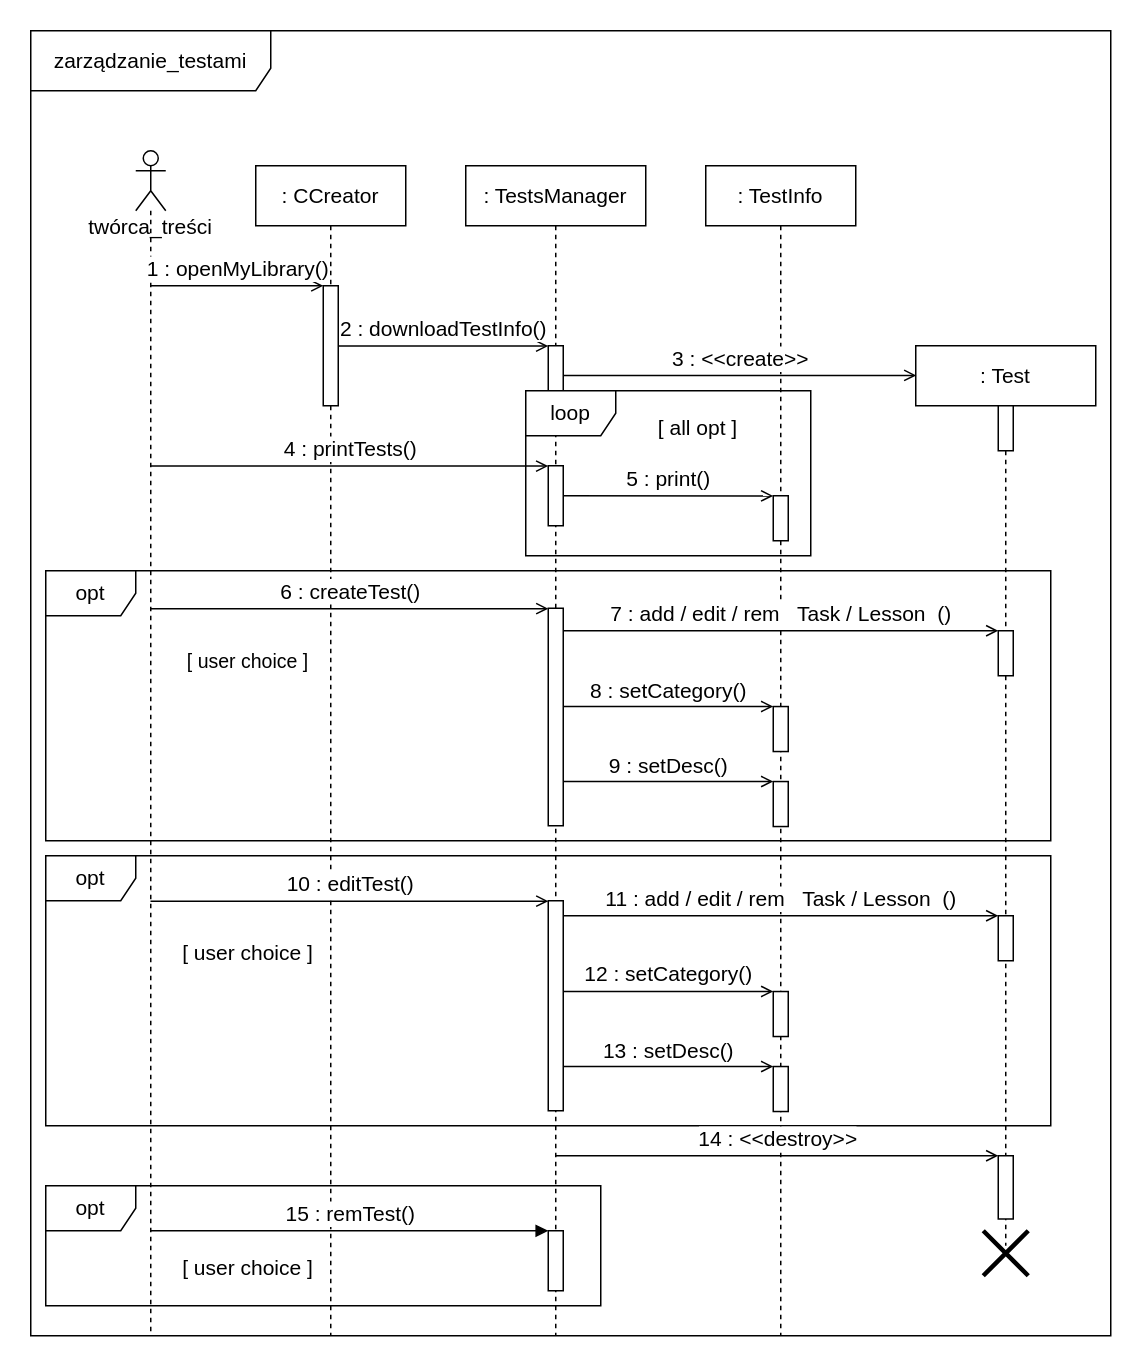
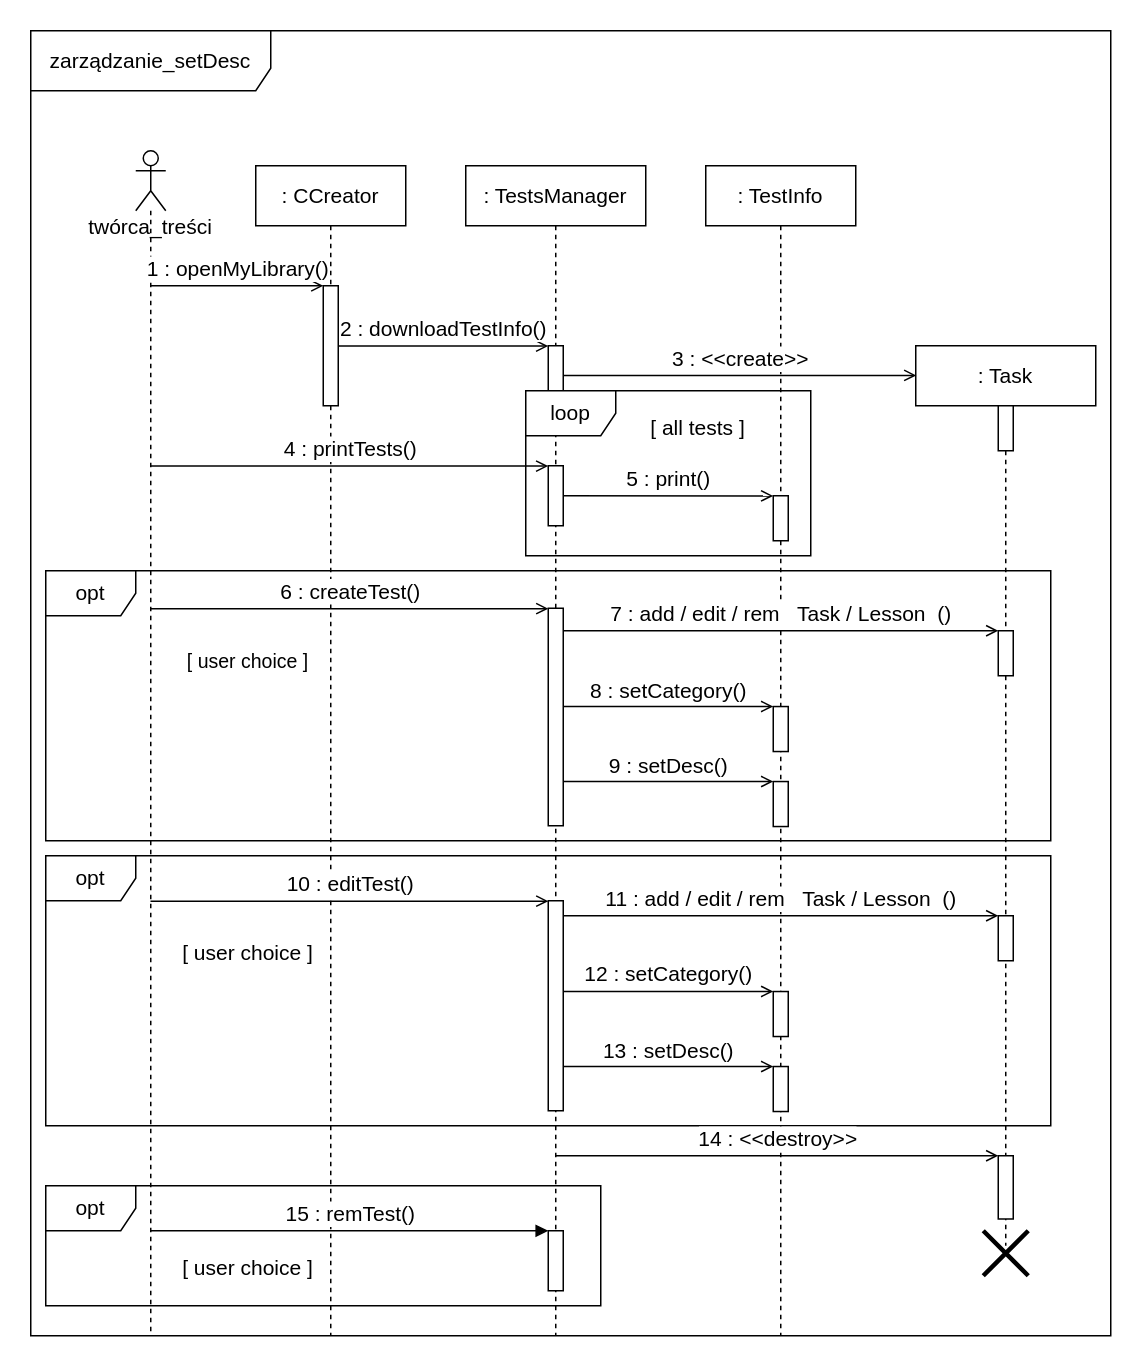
node "zarządzanie_testami": label "zarządzanie_testami" -> "zarządzanie_setDesc"
node ": Test": label ": Test" -> ": Task"
node "[ all opt ]": label "[ all opt ]" -> "[ all tests ]"
